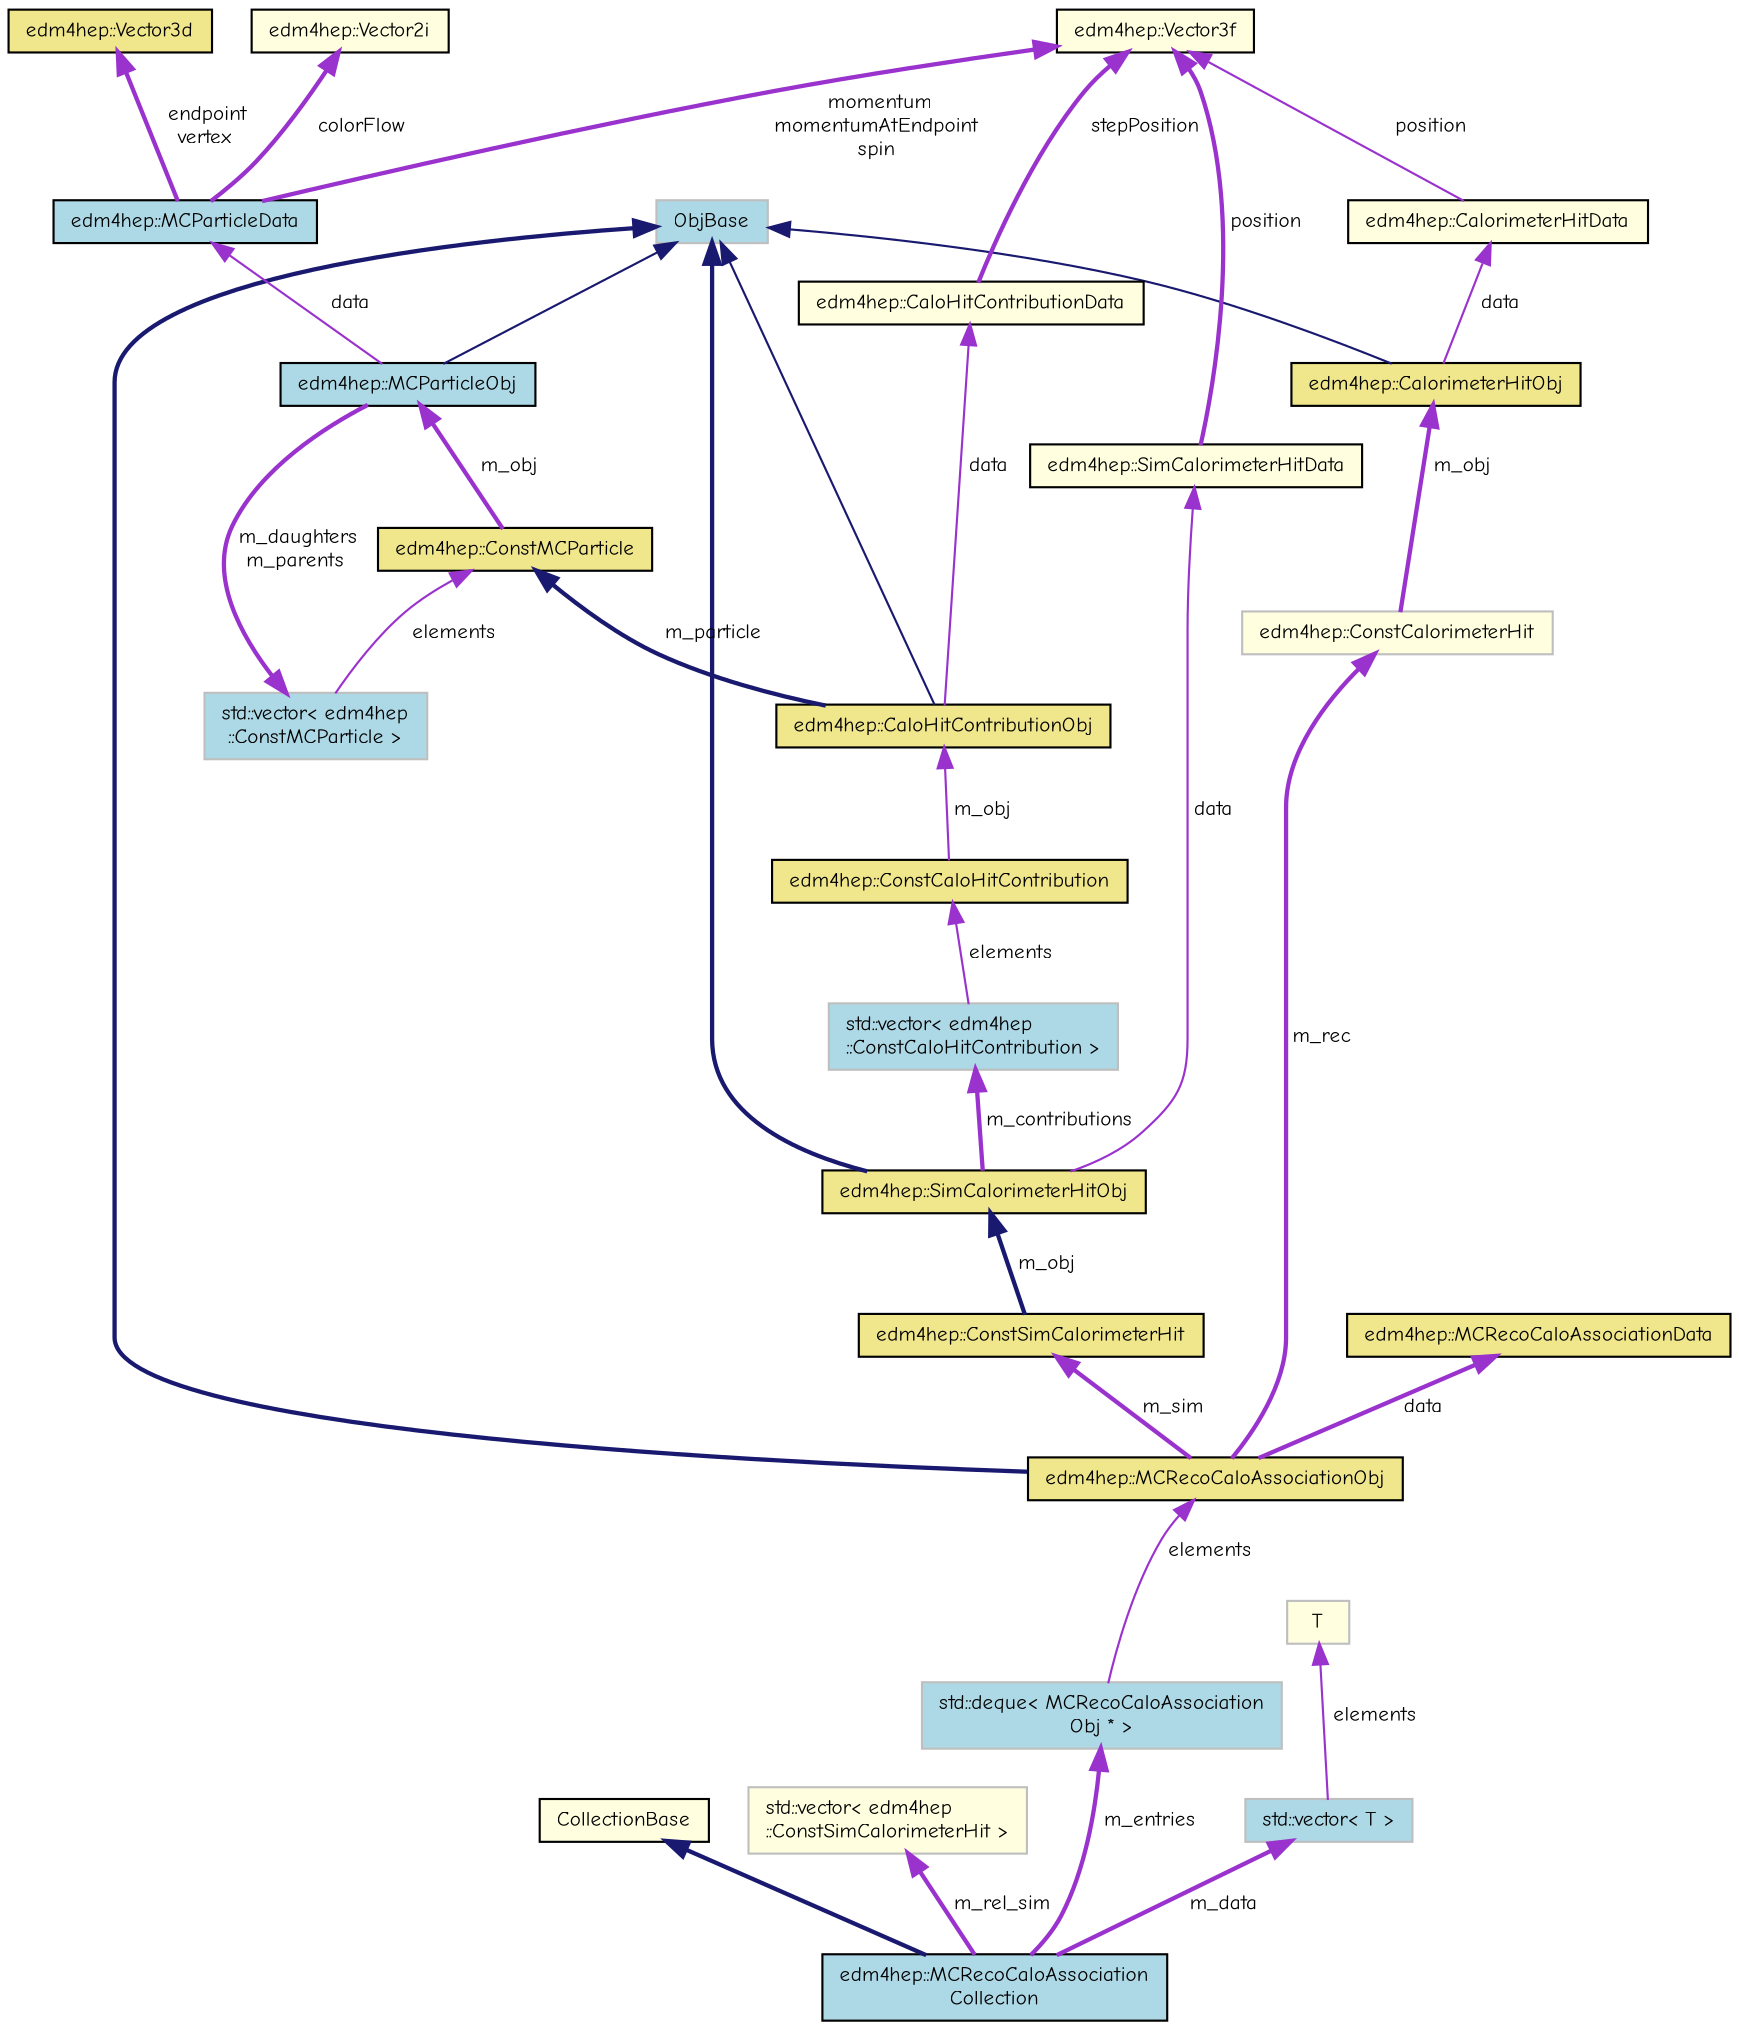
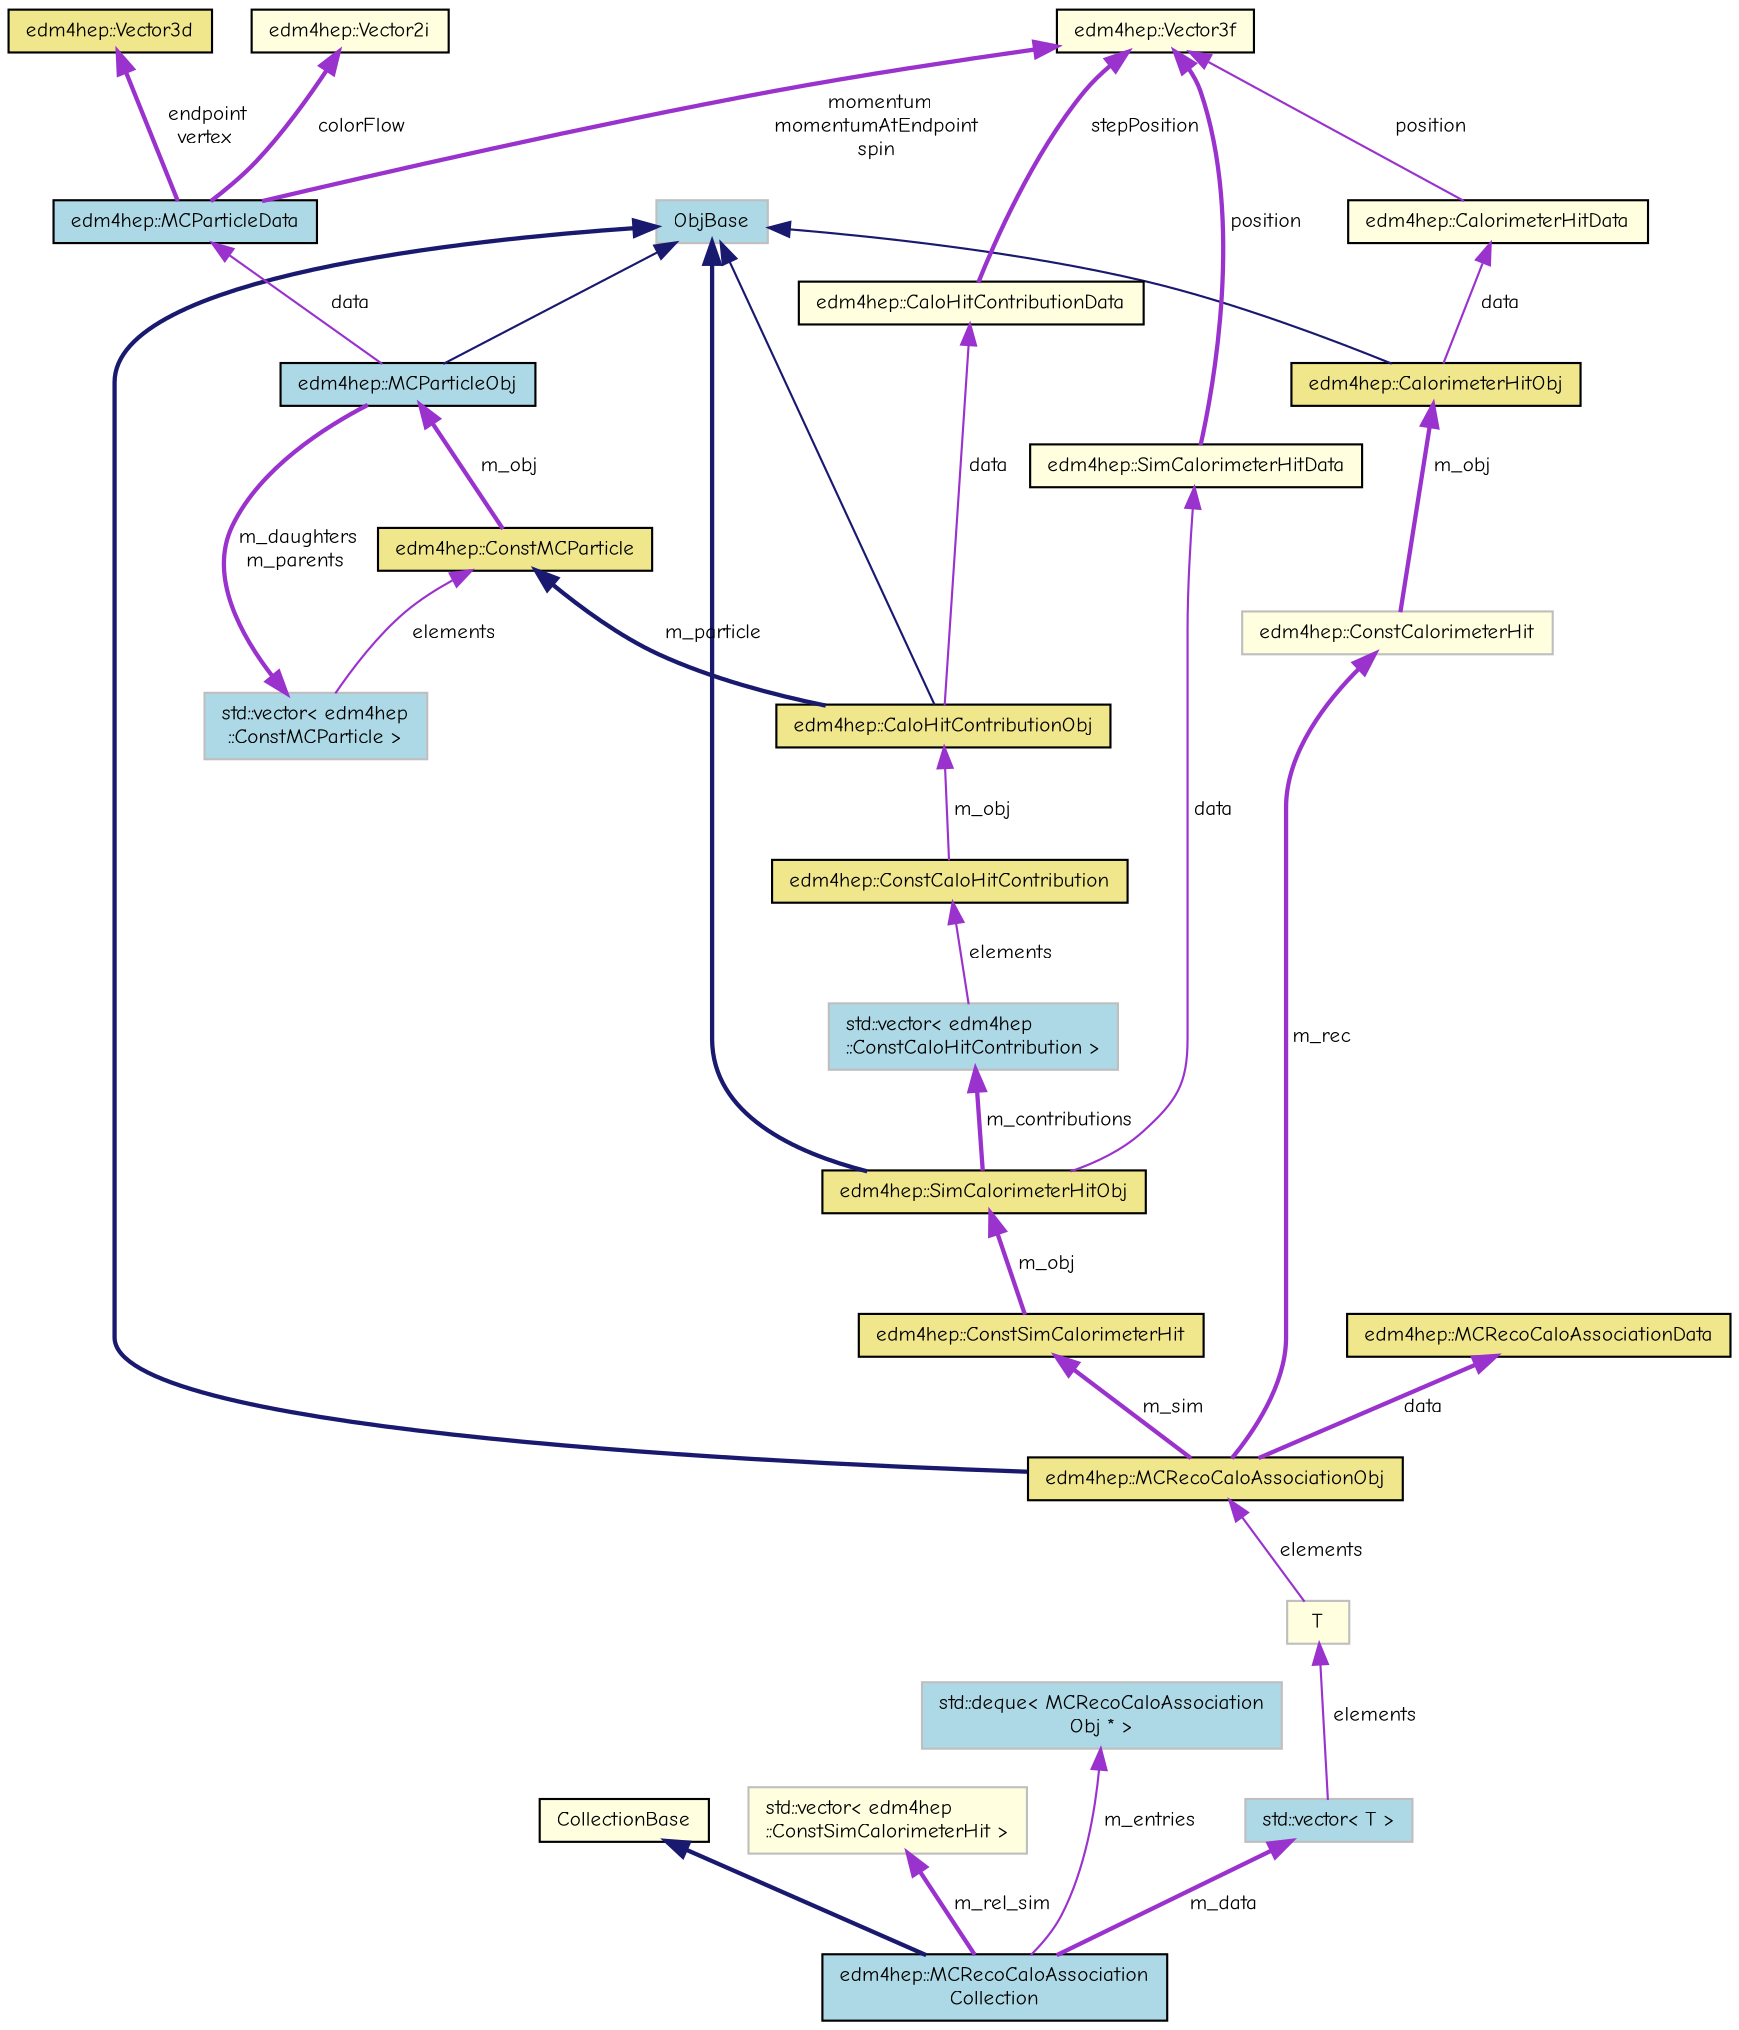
edge "edm4hep::ConstSimCalorimeterHit" -> "edm4hep::SimCalorimeterHitObj": color midnightblue -> darkorchid3
edge "std::deque< MCRecoCaloAssociation Obj * >" -> "edm4hep::MCRecoCaloAssociationObj": now "T" -> "edm4hep::MCRecoCaloAssociationObj"
edge "edm4hep::MCRecoCaloAssociation Collection" -> "std::deque< MCRecoCaloAssociation Obj * >": style bold -> solid
